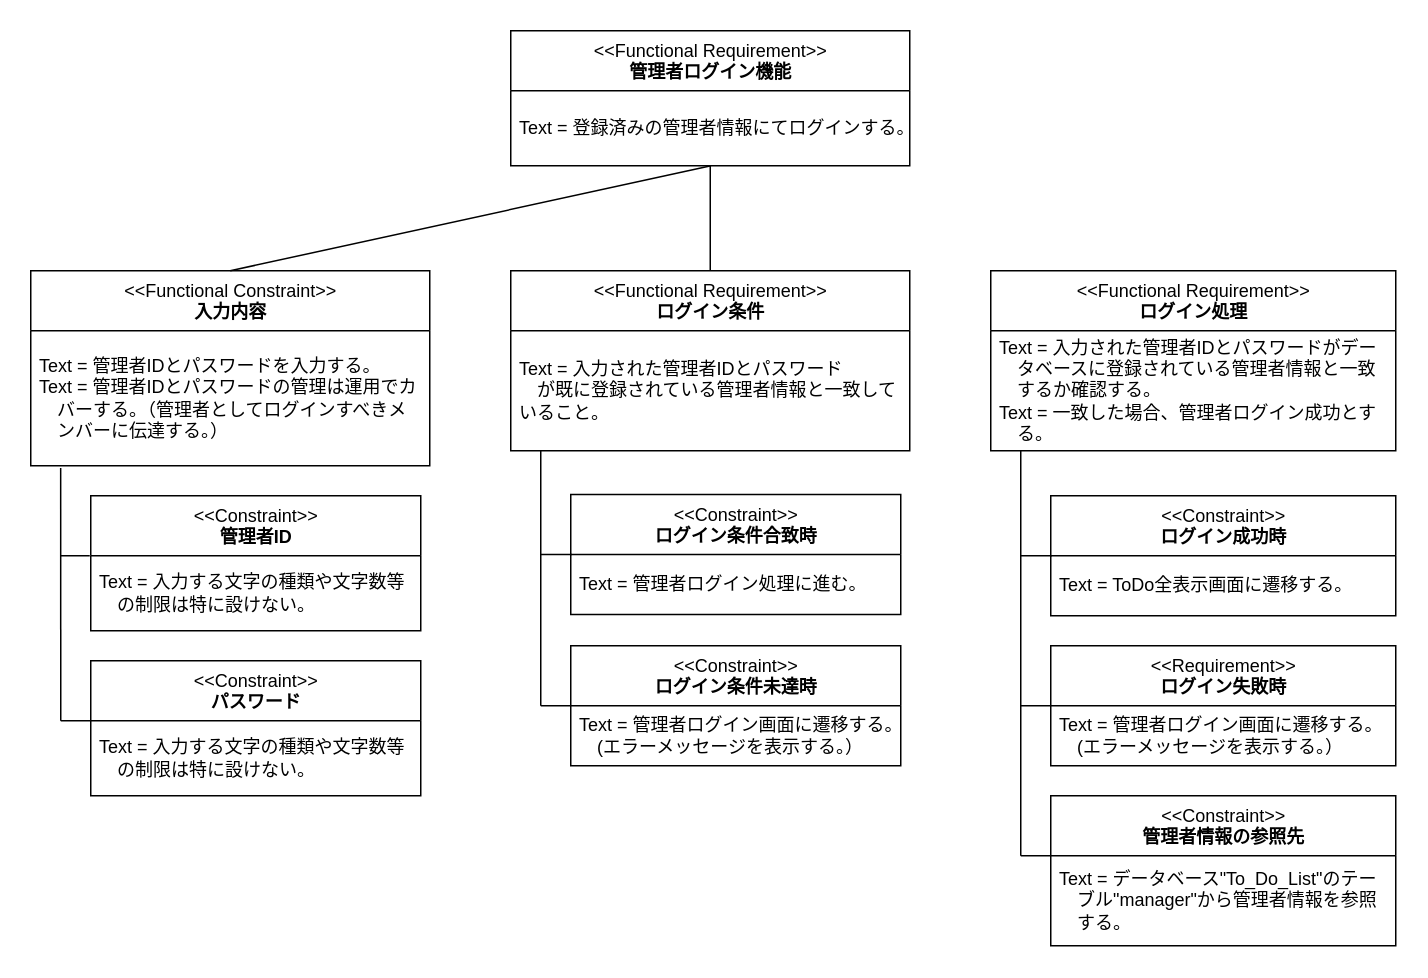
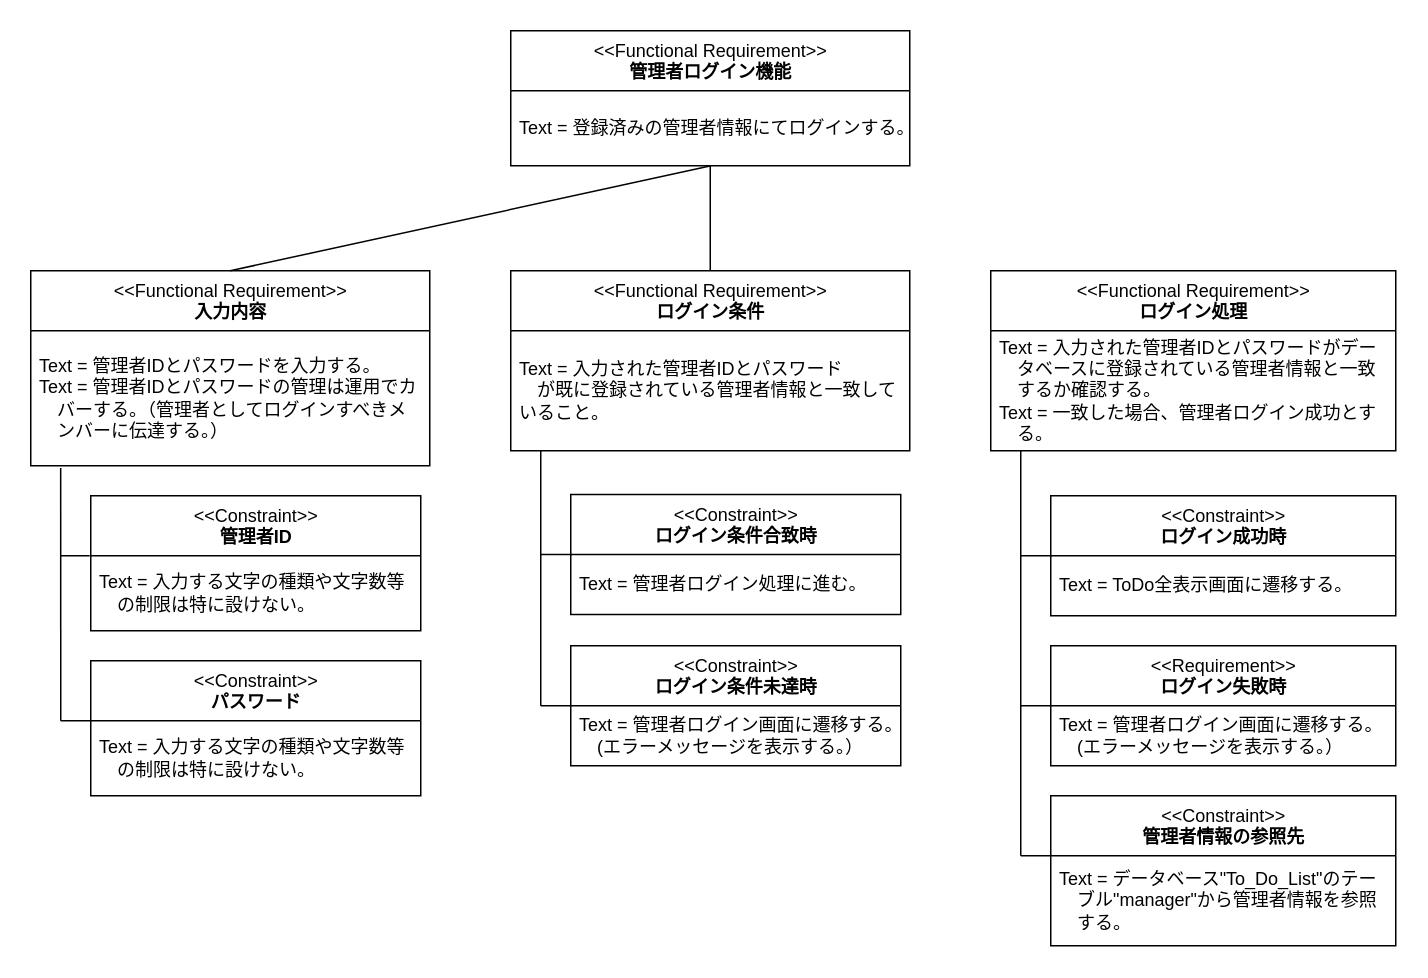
node "<<Functional Constraint>> 入力内容": label "<<Functional Constraint>> 入力内容" -> "<<Functional Requirement>> 入力内容"
